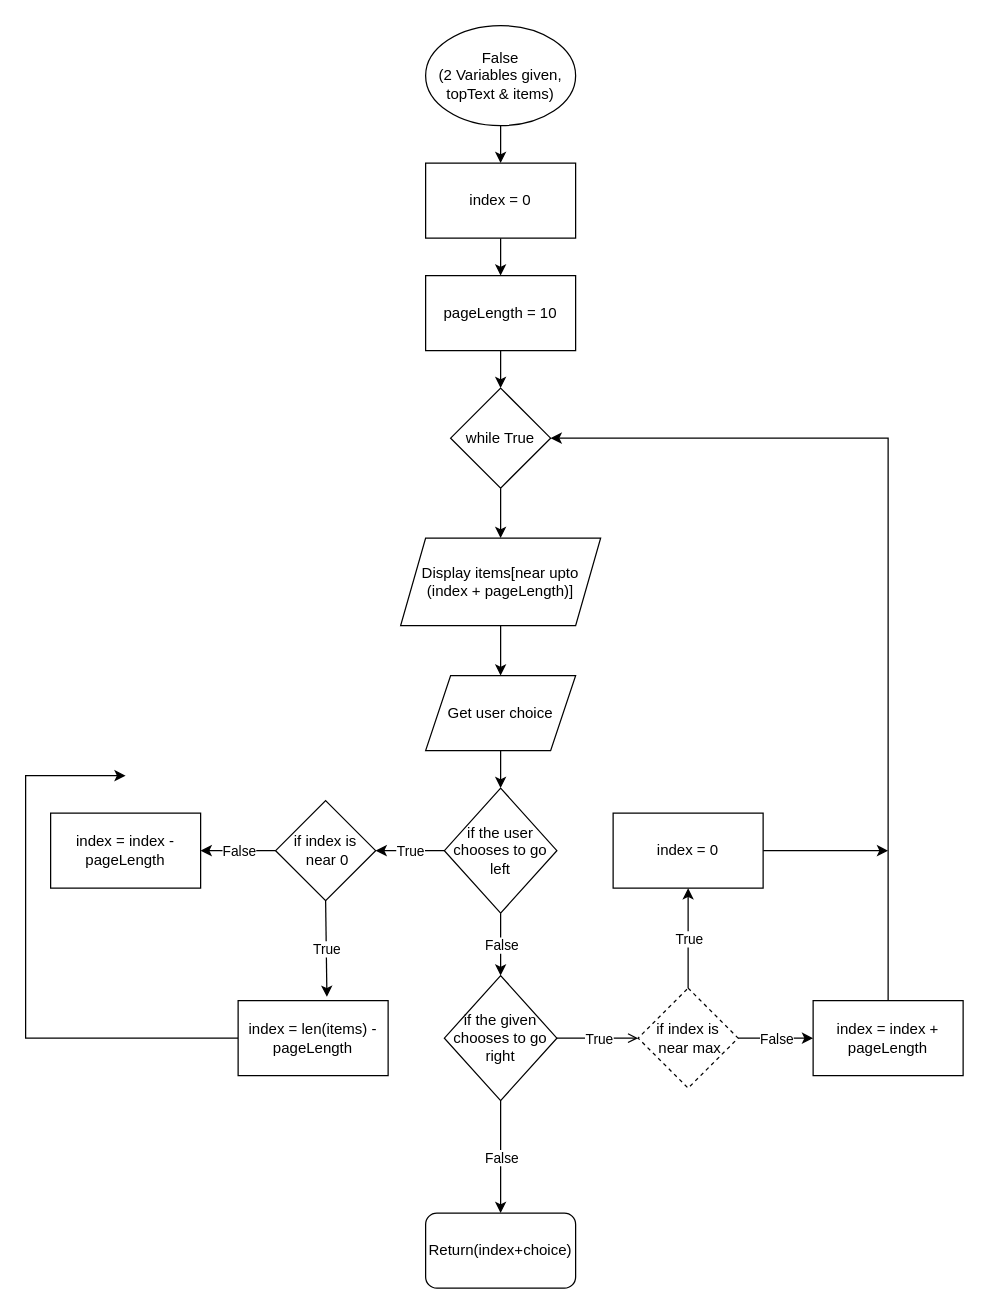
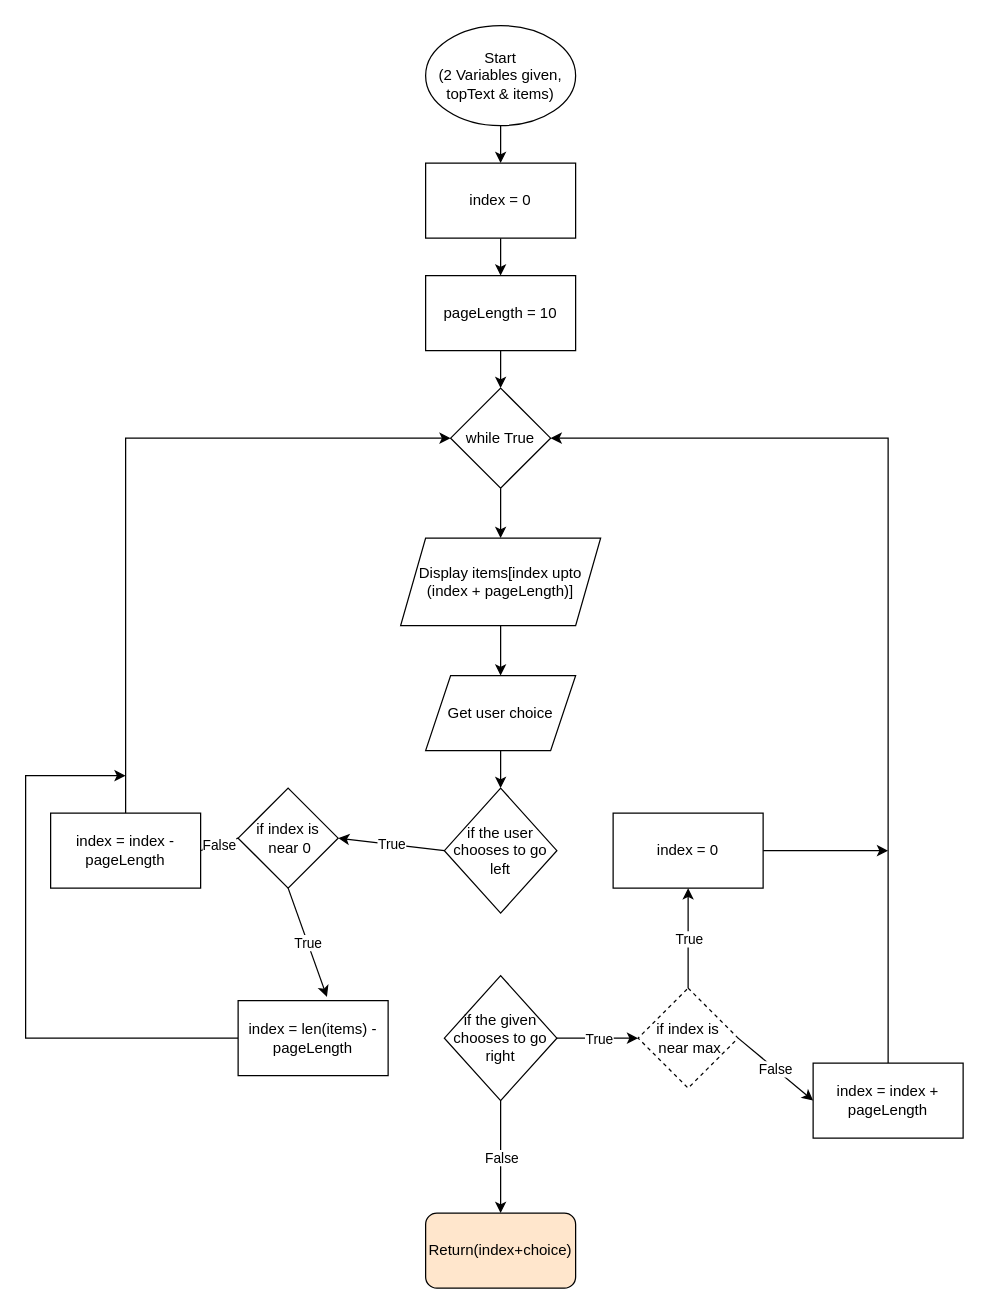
node "False (2 Variables given, topText & items)": label "False (2 Variables given, topText & items)" -> "Start (2 Variables given, topText & items)"
edge "index = index - pageLength" -> "while True": added
node "Display items[near upto (index + pageLength)]": label "Display items[near upto (index + pageLength)]" -> "Display items[index upto (index + pageLength)]"
node "if index is near 0": moved (326, 851) -> (288, 838)
edge "if the user chooses to go left" -> "if the given chooses to go right": removed, label "False"
edge "if the given chooses to go right" -> "if index is near max": arrowhead open -> classic
node "index = index + pageLength": moved (888, 1038) -> (888, 1101)
node "Return(index+choice)": fillcolor #ffffff -> #ffe6cc
